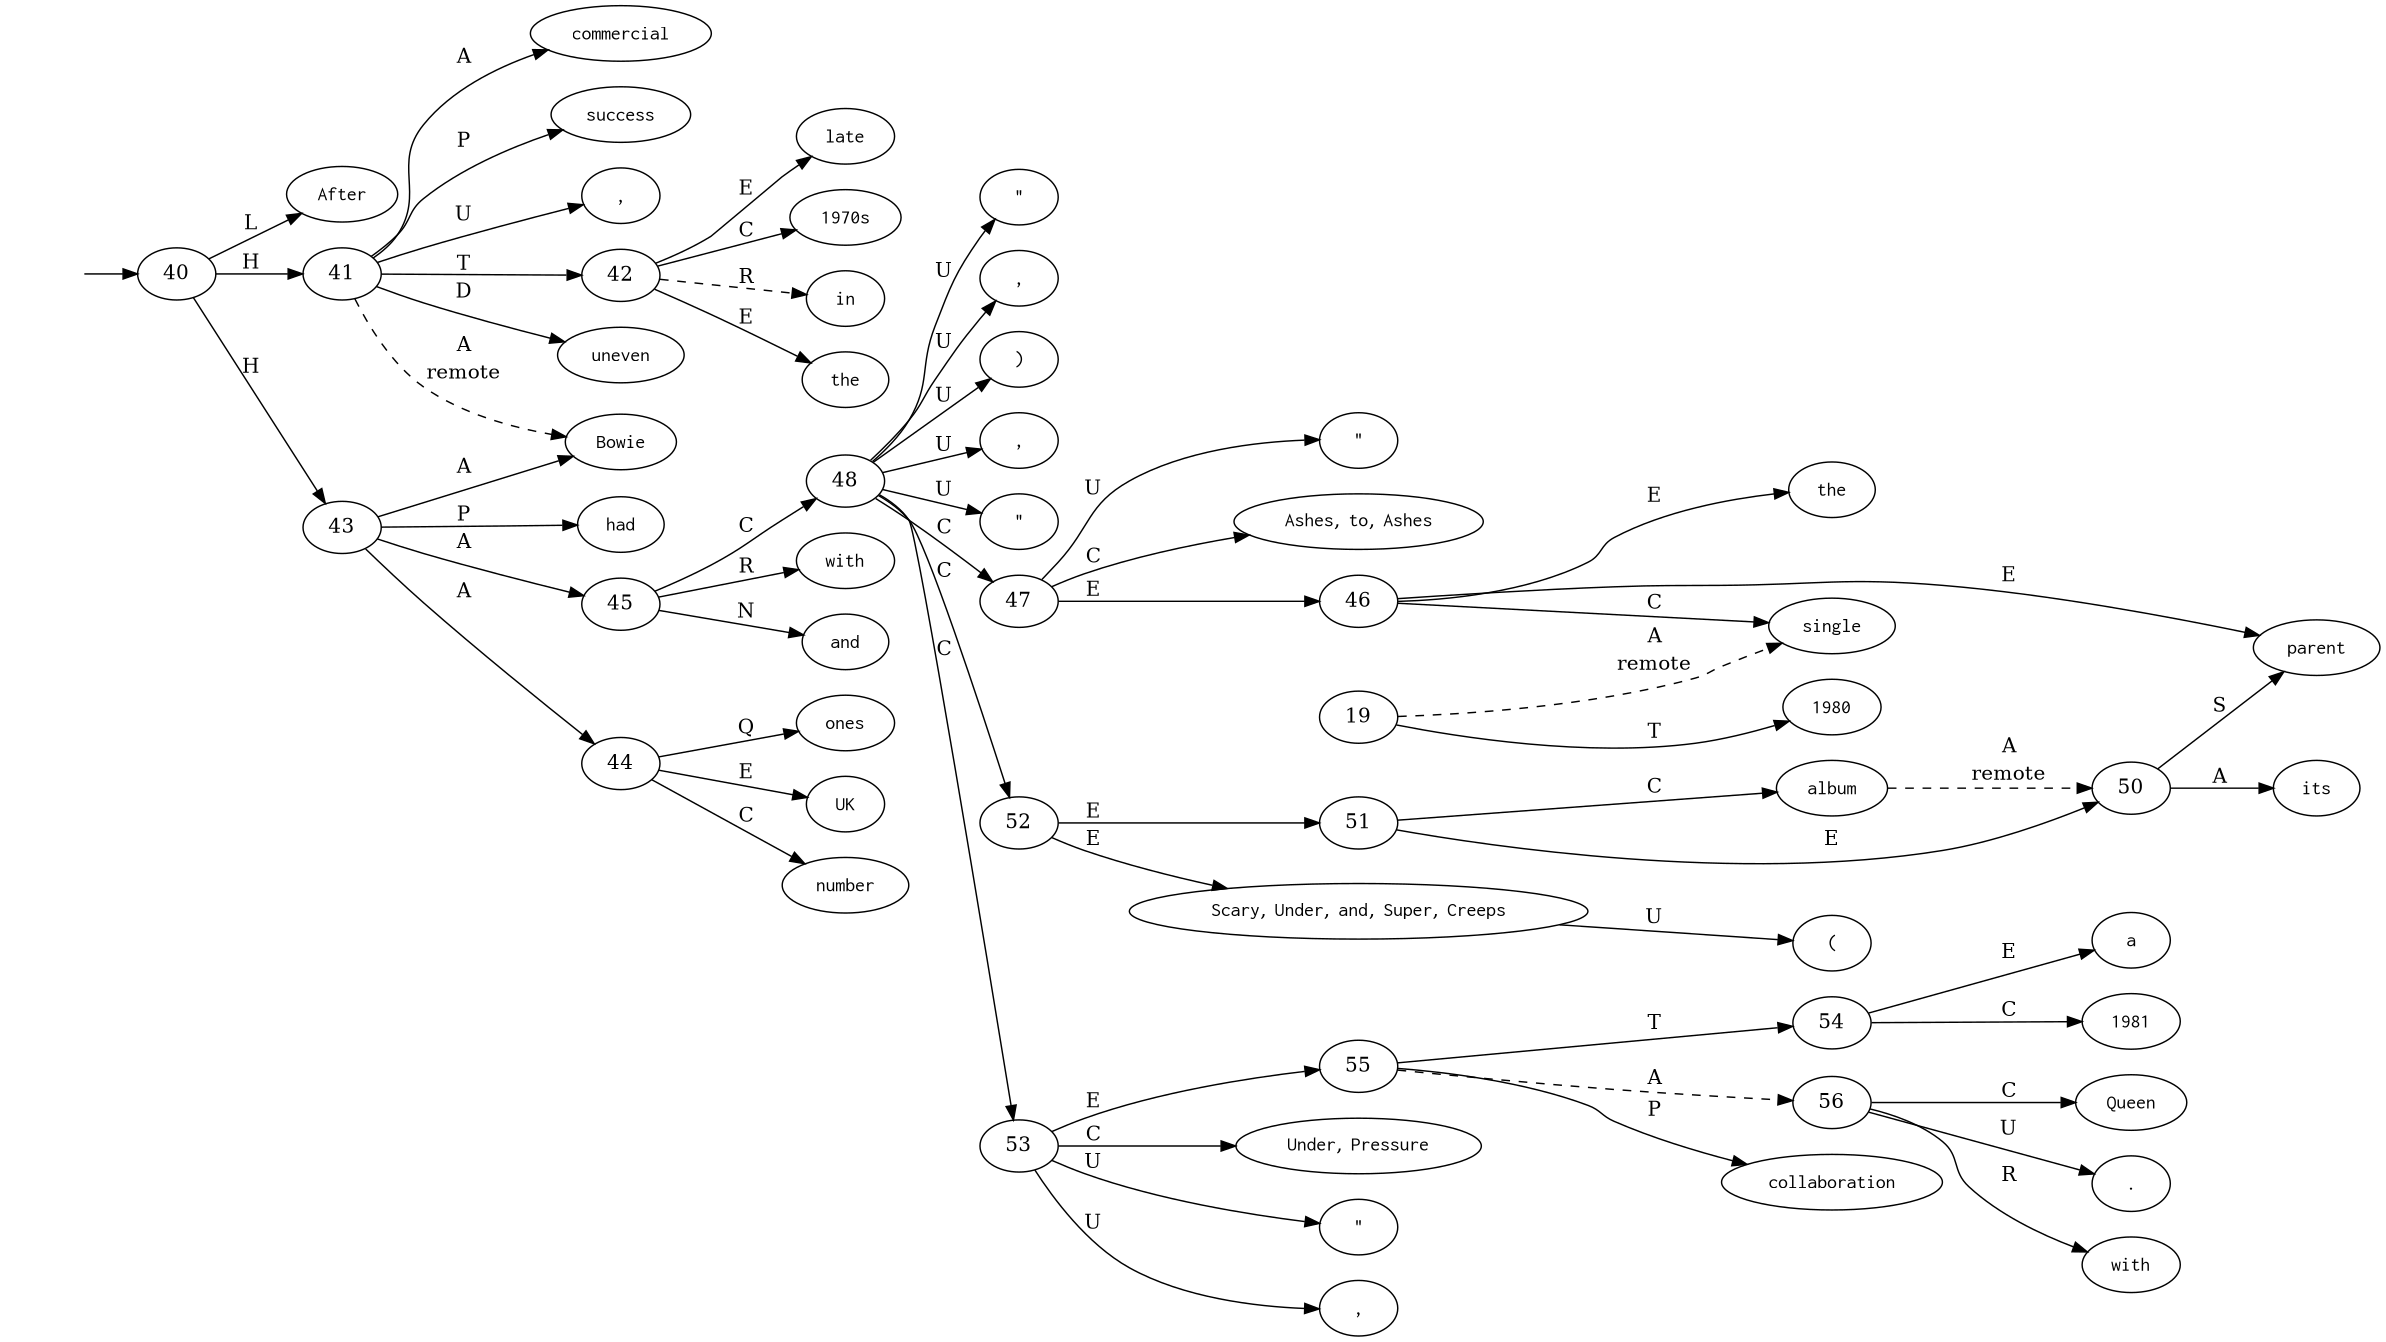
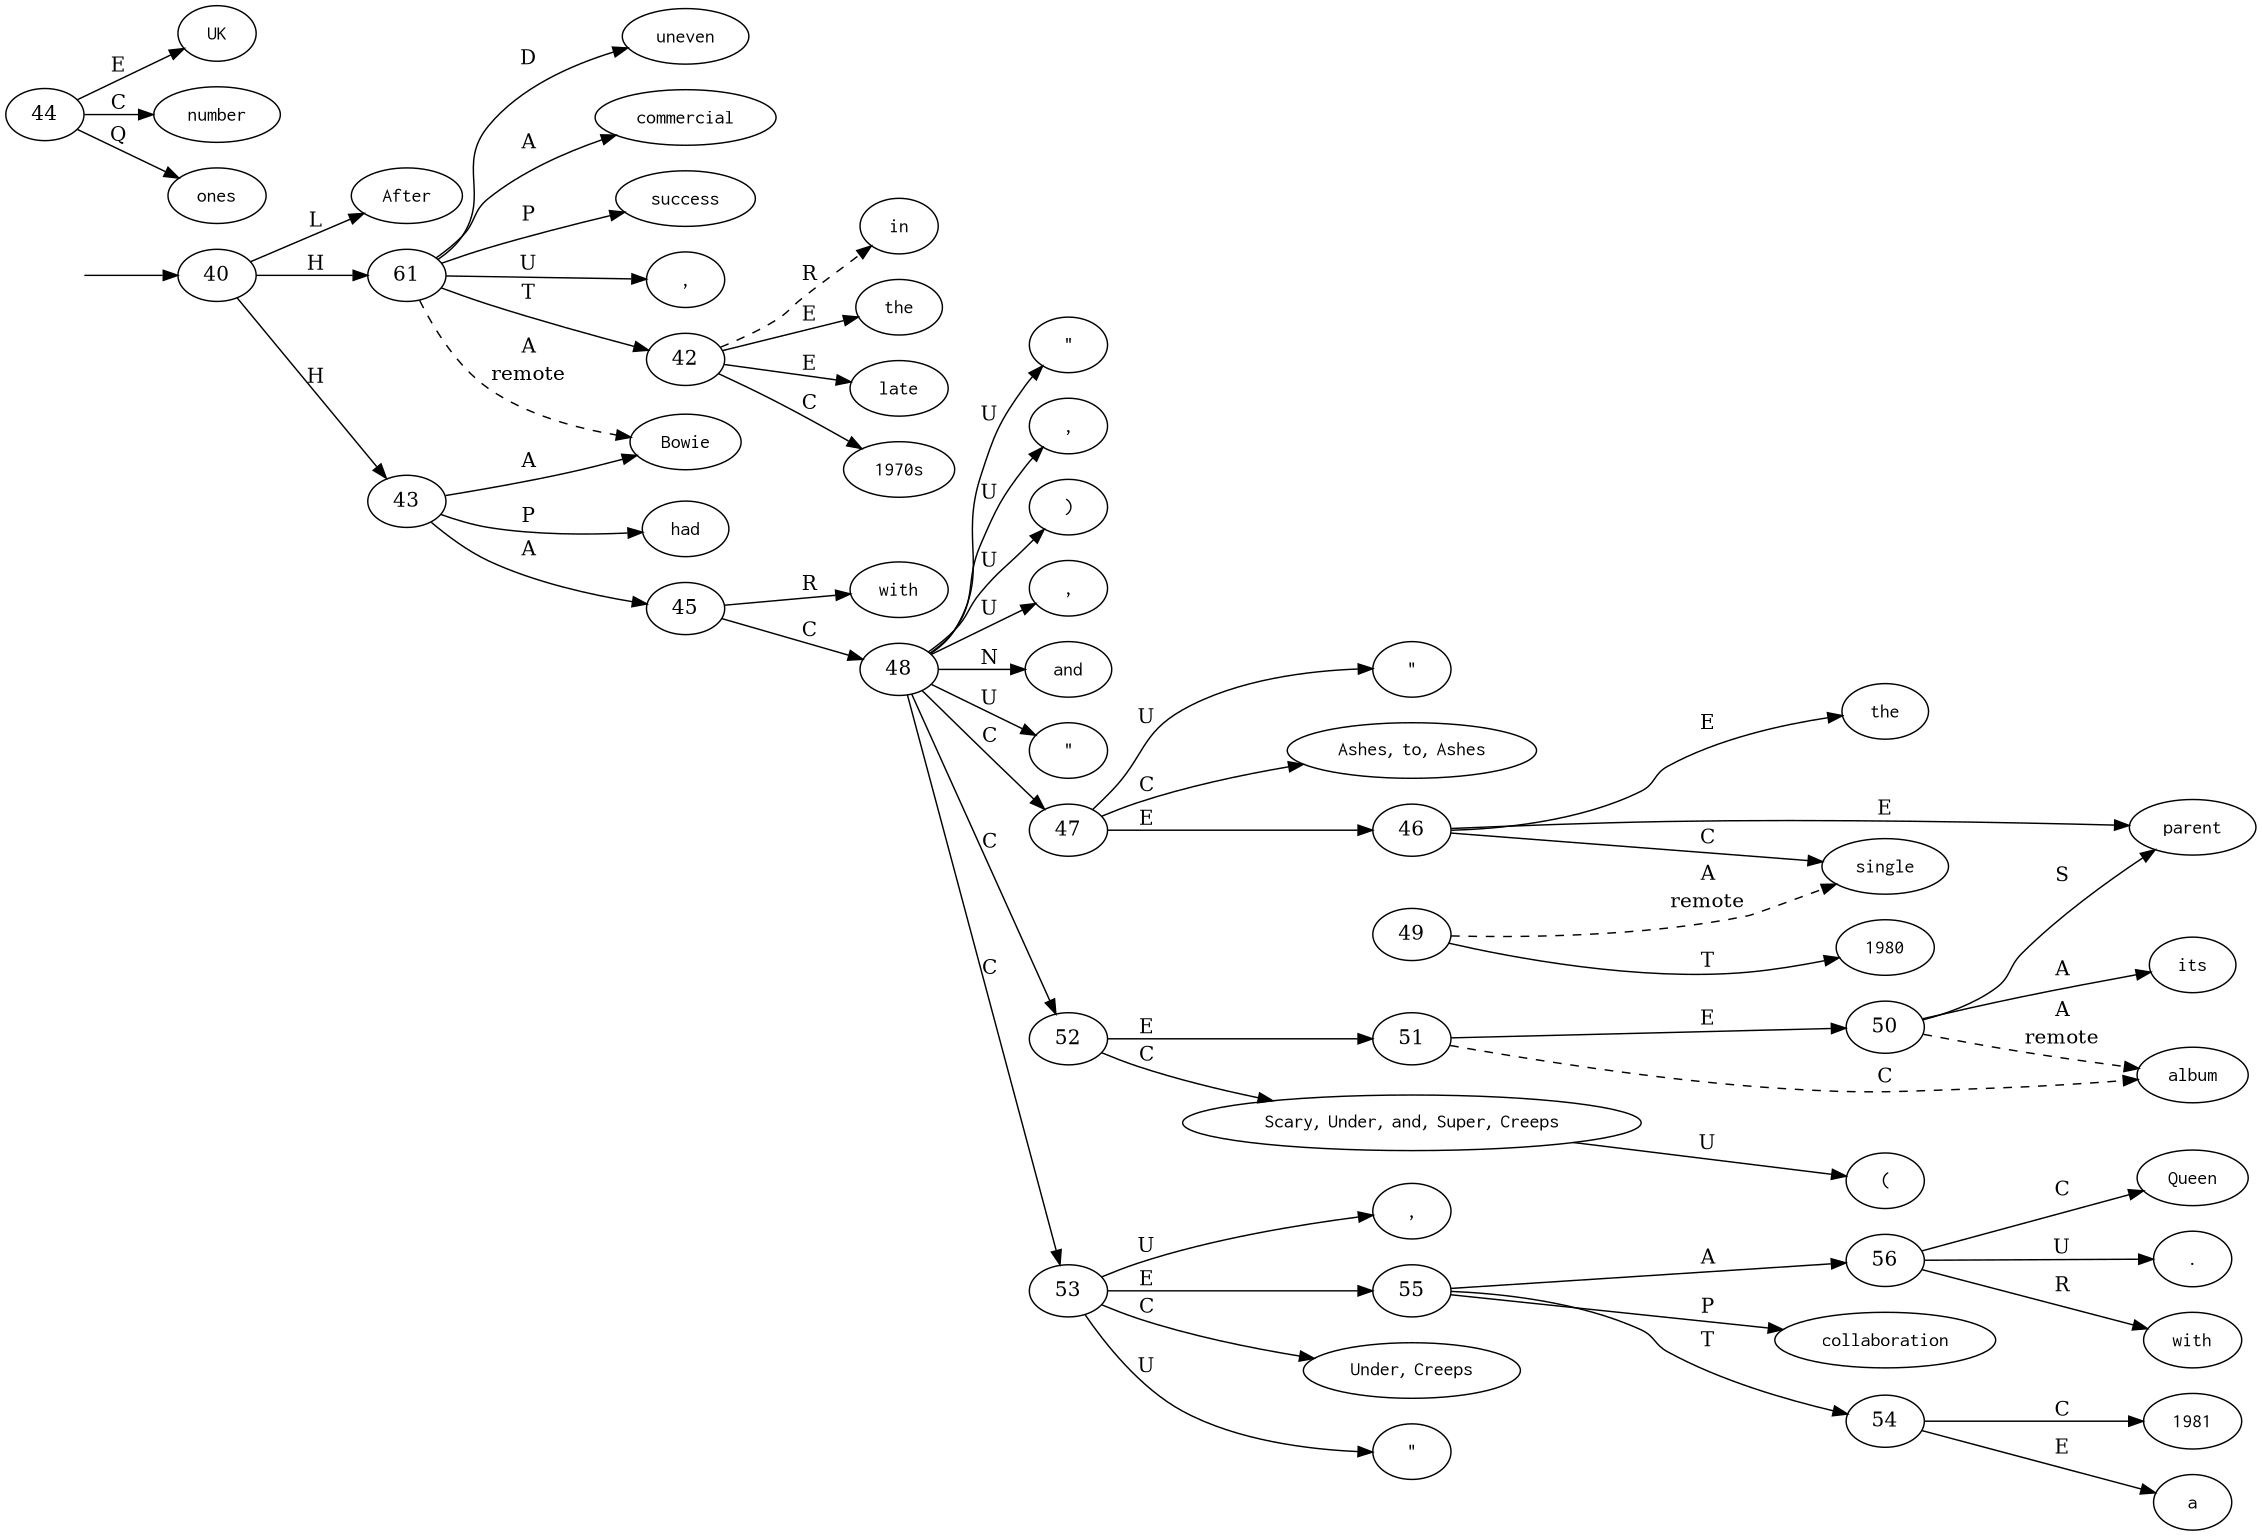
node "41": label "41" -> "61"
edge "45" -> "and": now "48" -> "and"
edge "43" -> "44": removed, label "A"
node "19": label "19" -> "49"
edge "album" -> "50": reversed
edge "51" -> "album": style solid -> dashed
edge "52" -> "Scary": label "E" -> "C"
edge "55" -> "56": style dashed -> solid
node "Under": text "Pressure" -> "Creeps"
